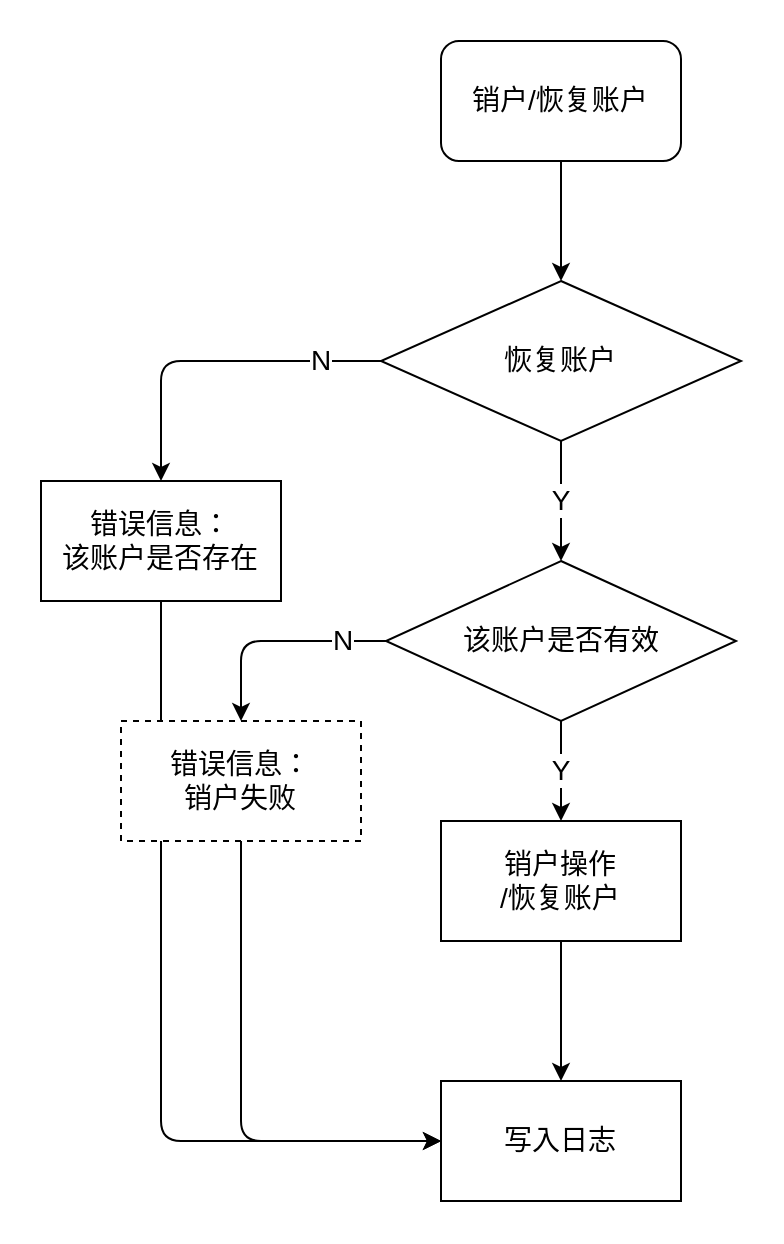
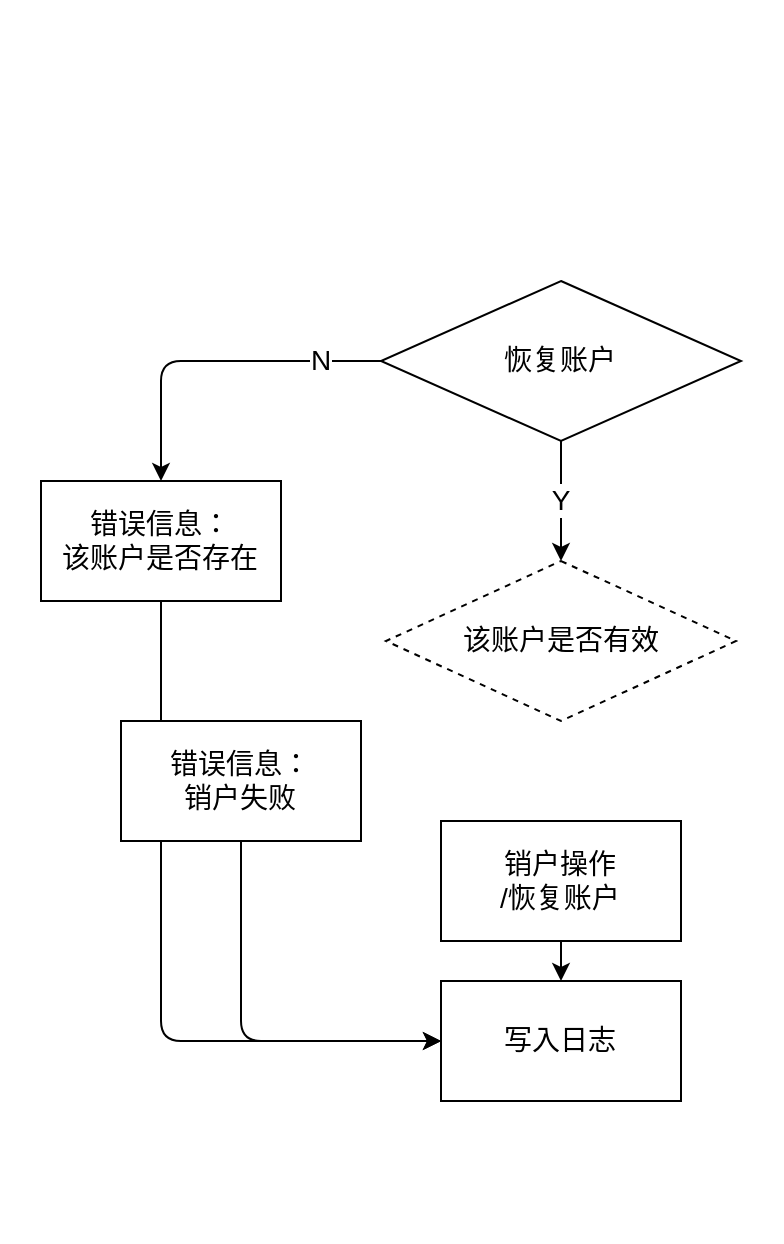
node "销户/恢复账户": removed
edge "销户/恢复账户" -> "恢复账户": removed
edge "该账户是否有效" -> "错误信息： 销户失败": removed, label "N"
node "该账户是否有效": style solid -> dashed
node "错误信息： 销户失败": style dashed -> solid
edge "该账户是否有效" -> "销户操作 /恢复账户": removed, label "Y"
node "写入日志": moved (561, 1141) -> (561, 1041)
